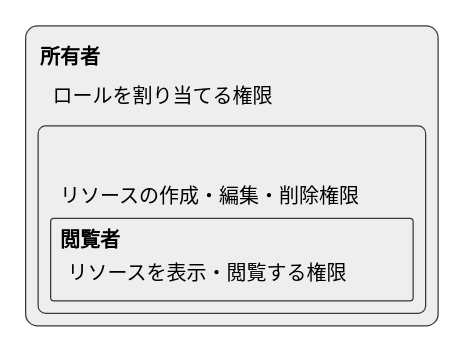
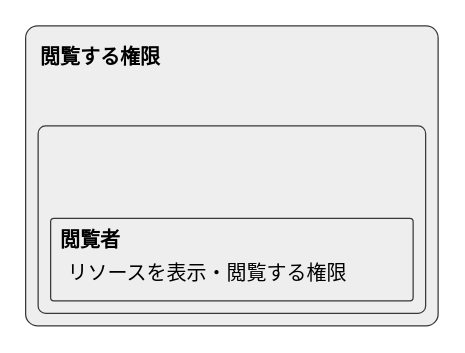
node "所有者": label "所有者" -> "閲覧する権限"
node "ロールを割り当てる権限": removed
node "リソースの作成・編集・削除権限": removed
